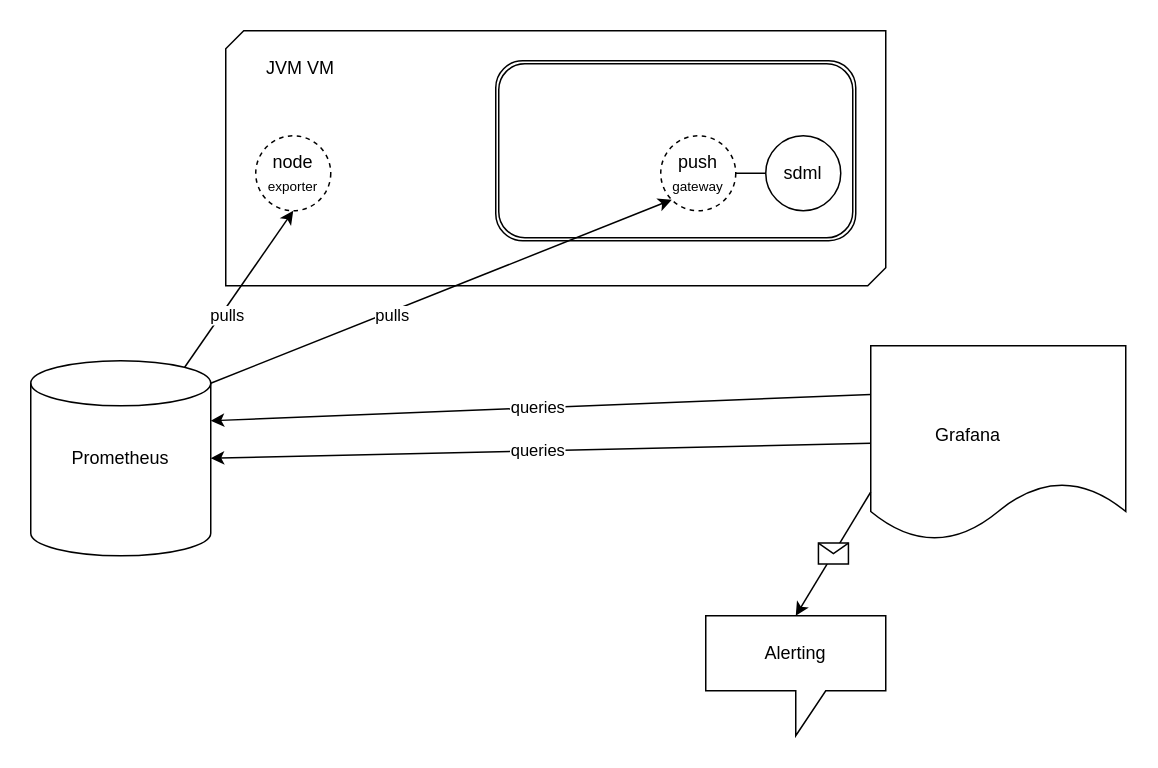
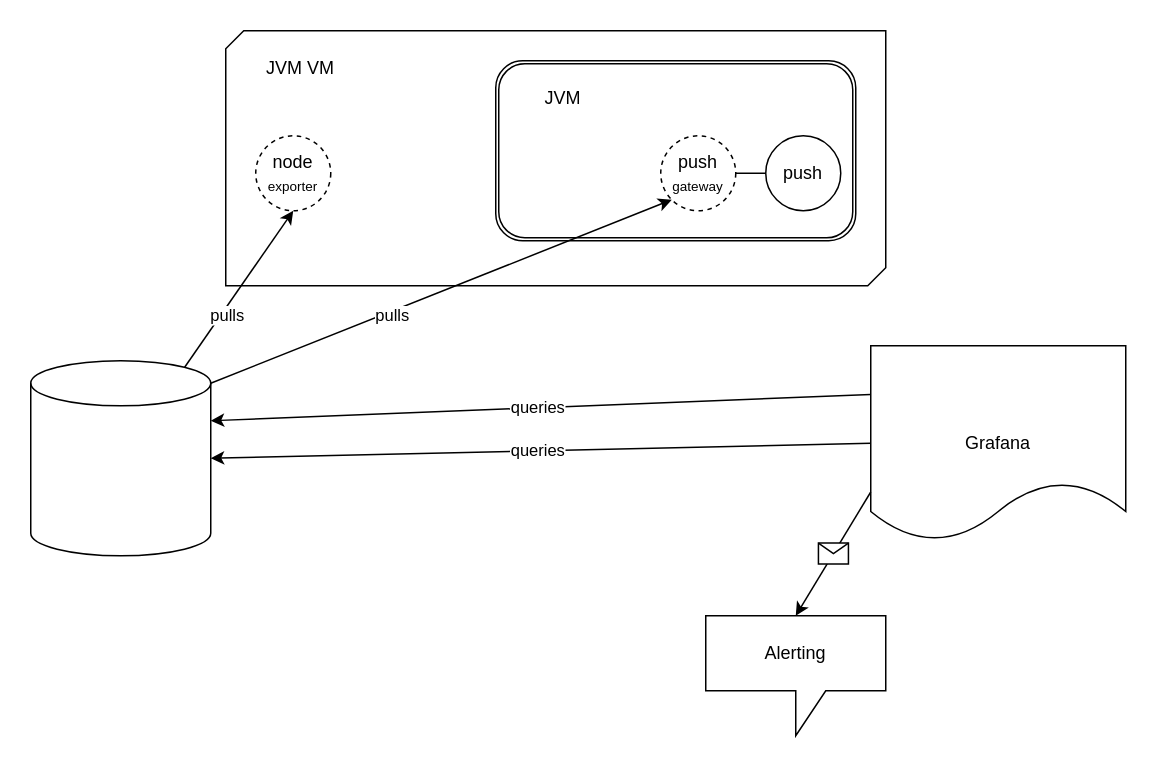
node "JVM": added
node "sdml": label "sdml" -> "push"
node "Grafana": moved (968, 436) -> (998, 443)
node "Prometheus": removed
